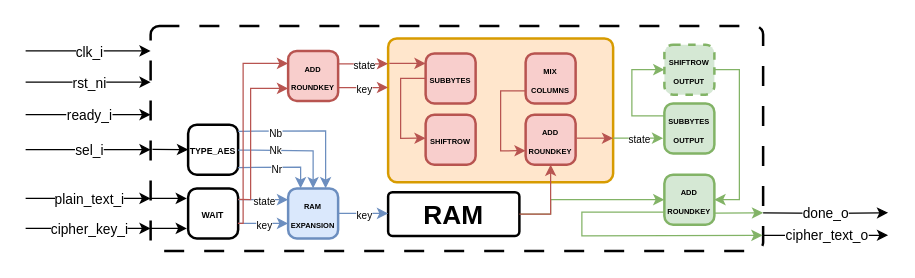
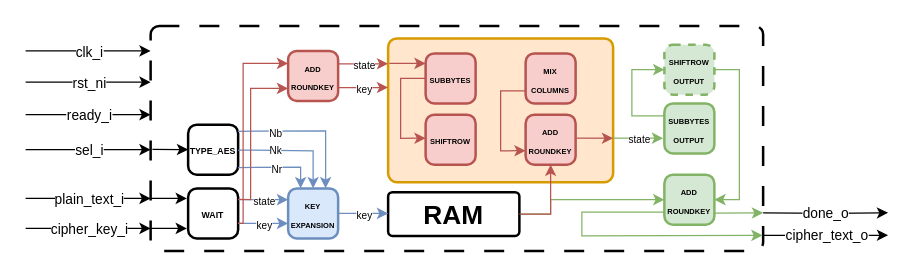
node "RAM EXPANSION": label "RAM EXPANSION" -> "KEY EXPANSION"
